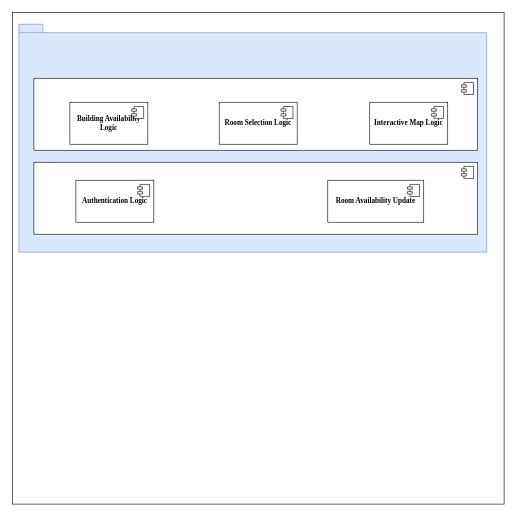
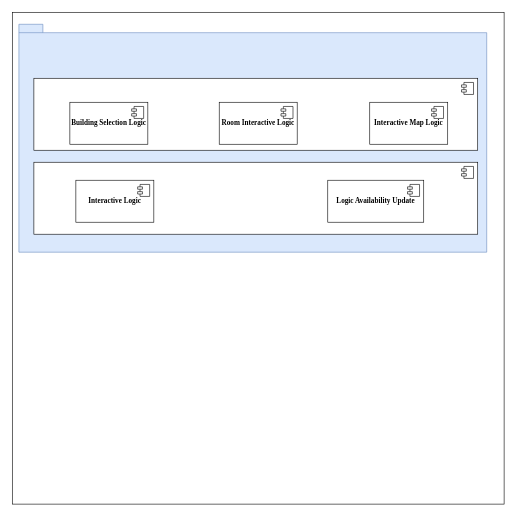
node "Building Availability Logic": label "Building Availability Logic" -> "Building Selection Logic"
node "Room Selection Logic": label "Room Selection Logic" -> "Room Interactive Logic"
node "Authentication Logic": label "Authentication Logic" -> "Interactive Logic"
node "Room Availability Update": label "Room Availability Update" -> "Logic Availability Update"
